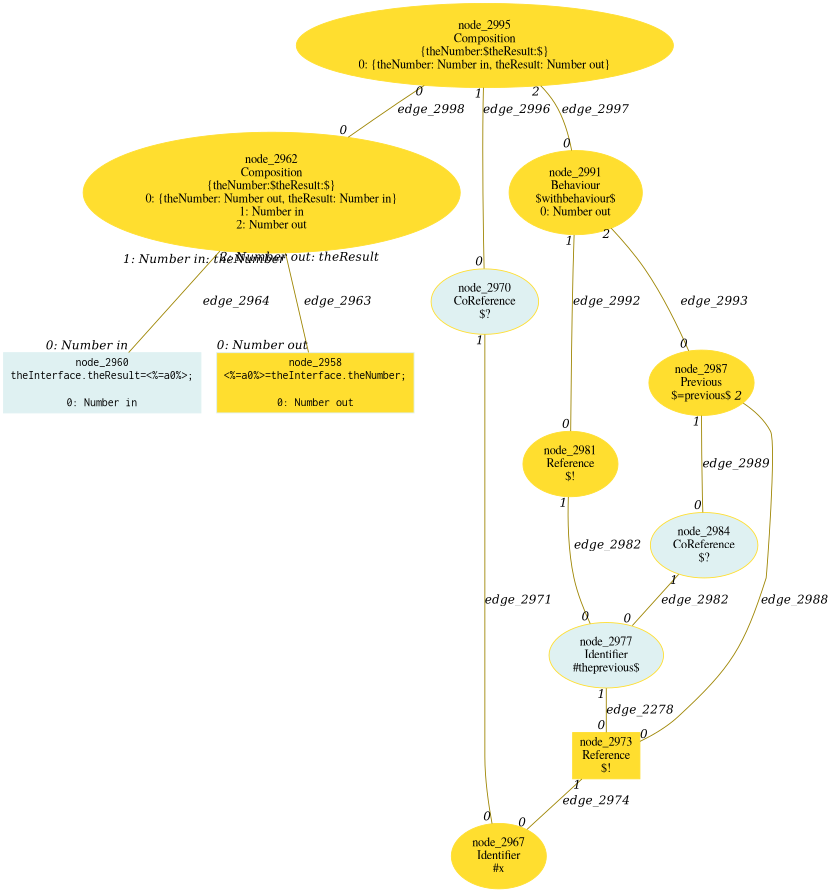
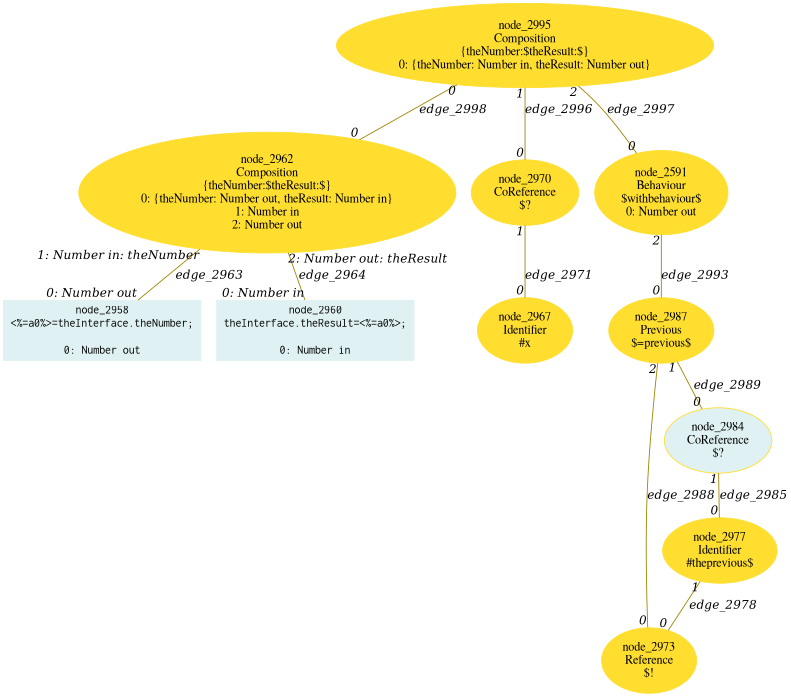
node "node_2991 Behaviour $withbehaviour$ 0: Number out": label "node_2991 Behaviour $withbehaviour$ 0: Number out" -> "node_2591 Behaviour $withbehaviour$ 0: Number out"
node "node_2970 CoReference $?": fillcolor #dff1f2 -> #ffde2f
node "node_2958 <%=a0%>=theInterface.theNumber; 0: Number out": fillcolor #ffde2f -> #dff1f2
node "node_2981 Reference $!": removed
edge "node_2984 CoReference $?" -- "node_2977 Identifier #theprevious$": label "edge_2982" -> "edge_2985"
node "node_2977 Identifier #theprevious$": fillcolor #dff1f2 -> #ffde2f
edge "node_2977 Identifier #theprevious$" -- "node_2973 Reference $!": label "edge_2278" -> "edge_2978"
node "node_2973 Reference $!": shape box -> ellipse
edge "node_2973 Reference $!" -- "node_2967 Identifier #x": removed, label "edge_2974"
